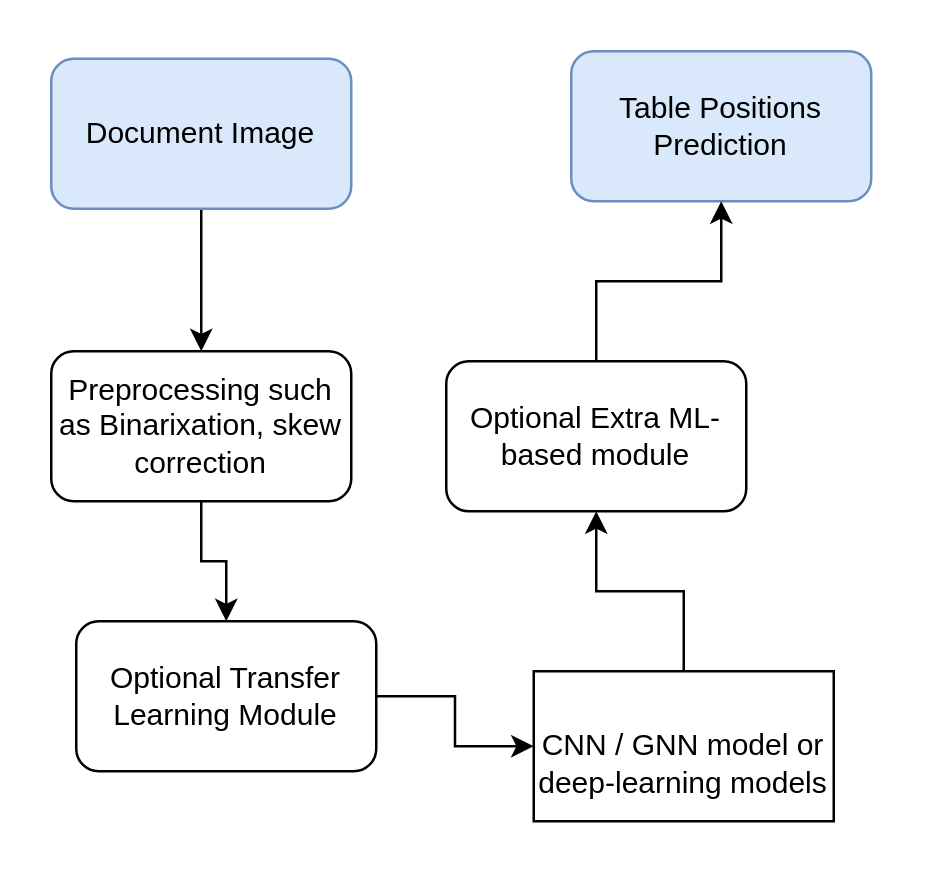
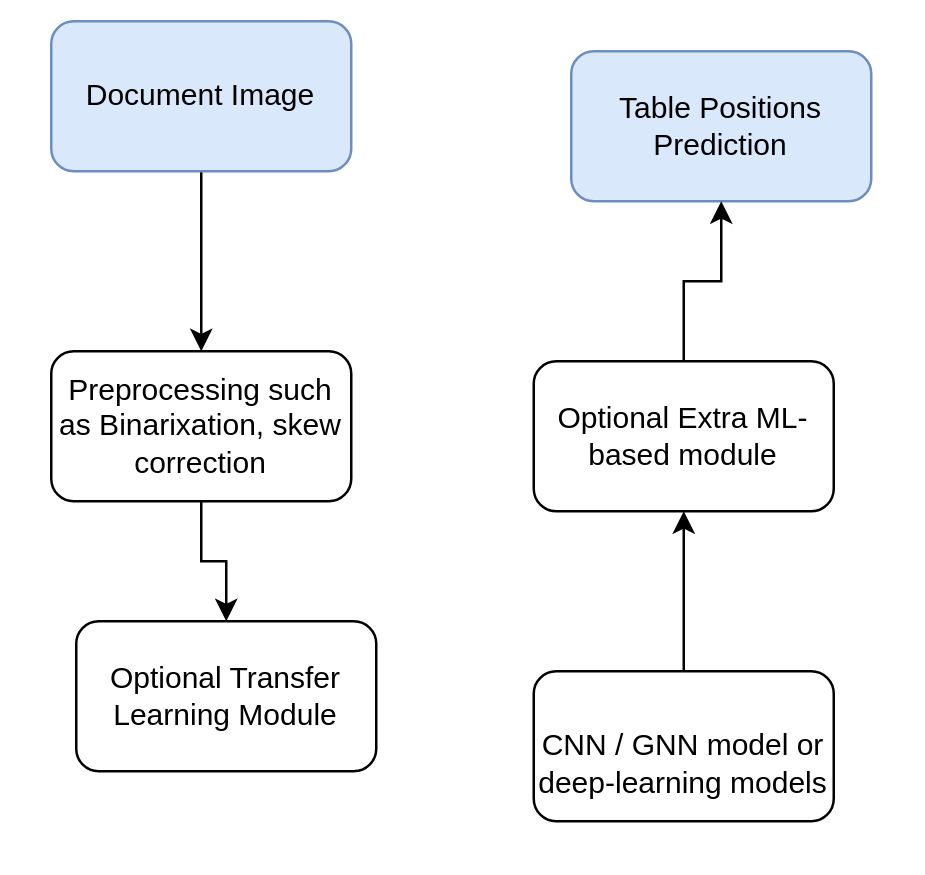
node "Document Image": moved (201, 134) -> (201, 96)
node "Optional Extra ML-based module": moved (596, 436) -> (684, 436)
edge "Optional Transfer Learning Module" -> "CNN / GNN model or deep-learning models": removed
node "CNN / GNN model or deep-learning models": shape rectangle -> rounded rectangle
